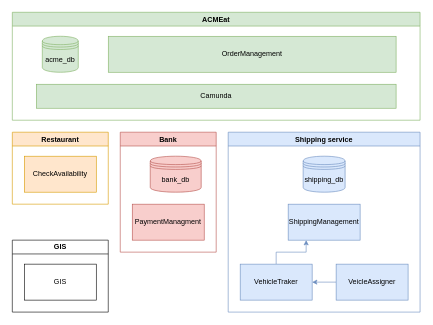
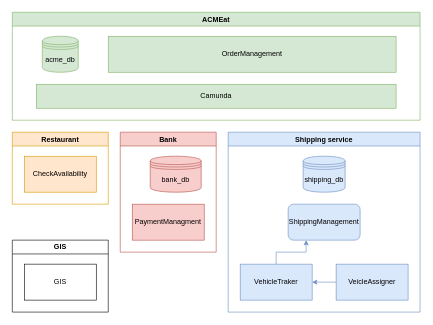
node "ShippingManagement": shape rectangle -> rounded rectangle
